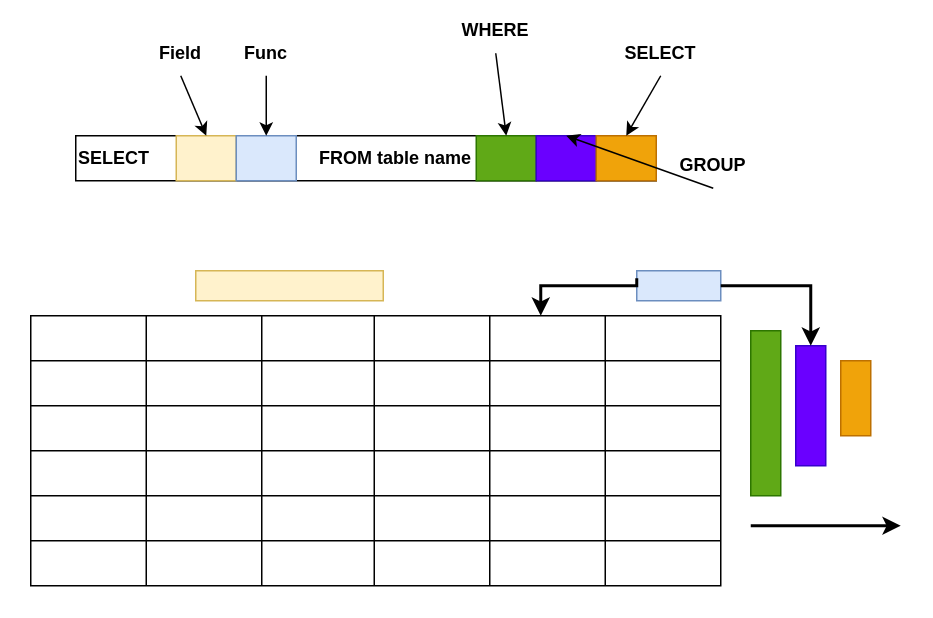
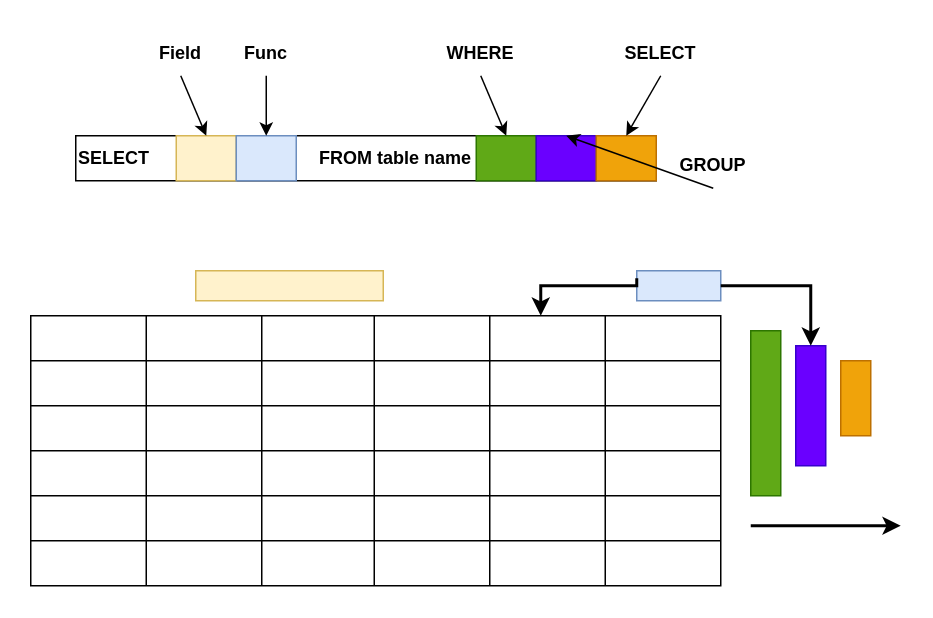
node "WHERE": moved (496, 31) -> (481, 53)
